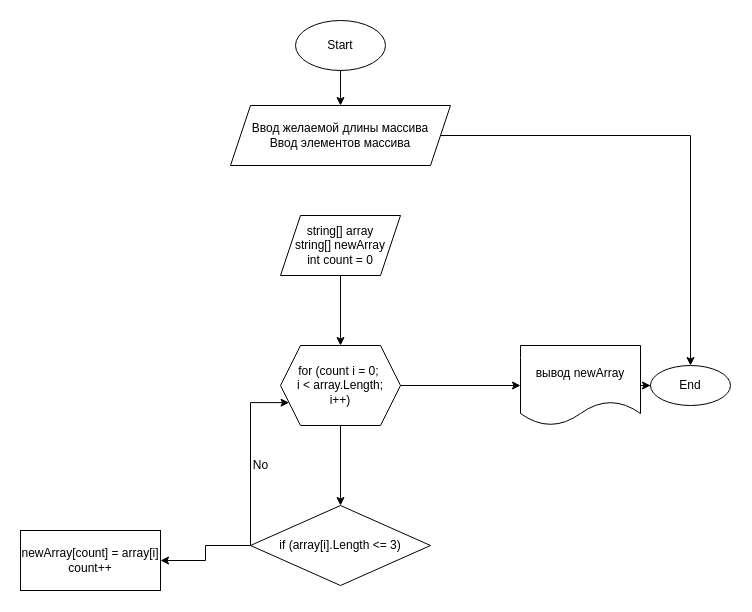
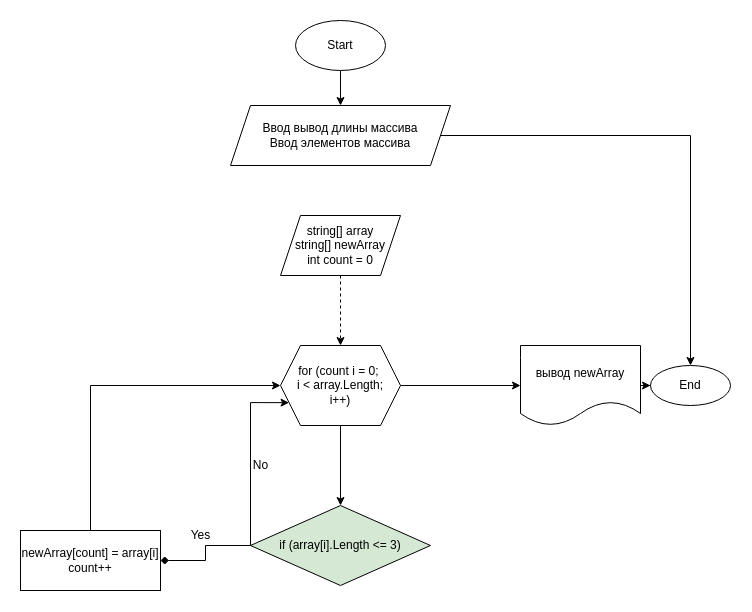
node "Ввод желаемой длины массива Ввод элементов массива": label "Ввод желаемой длины массива Ввод элементов массива" -> "Ввод вывод длины массива Ввод элементов массива"
edge "string[] array string[] newArray int count = 0" -> "for (count i = 0; i < array.Length; i++)": style solid -> dashed
edge "newArray[count] = array[i] count++" -> "for (count i = 0; i < array.Length; i++)": added
node "Yes": added
node "if (array[i].Length <= 3)": fillcolor #ffffff -> #d5e8d4
edge "if (array[i].Length <= 3)" -> "newArray[count] = array[i] count++": arrowhead classic -> diamond
